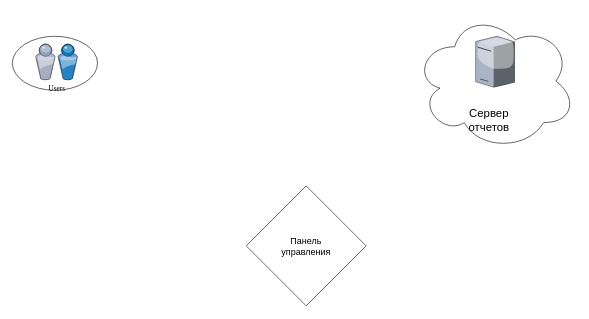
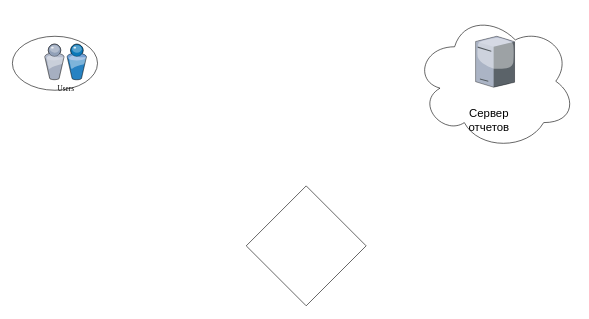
node "Users": moved (56, 62) -> (65, 62)
node "Панель управления": removed
